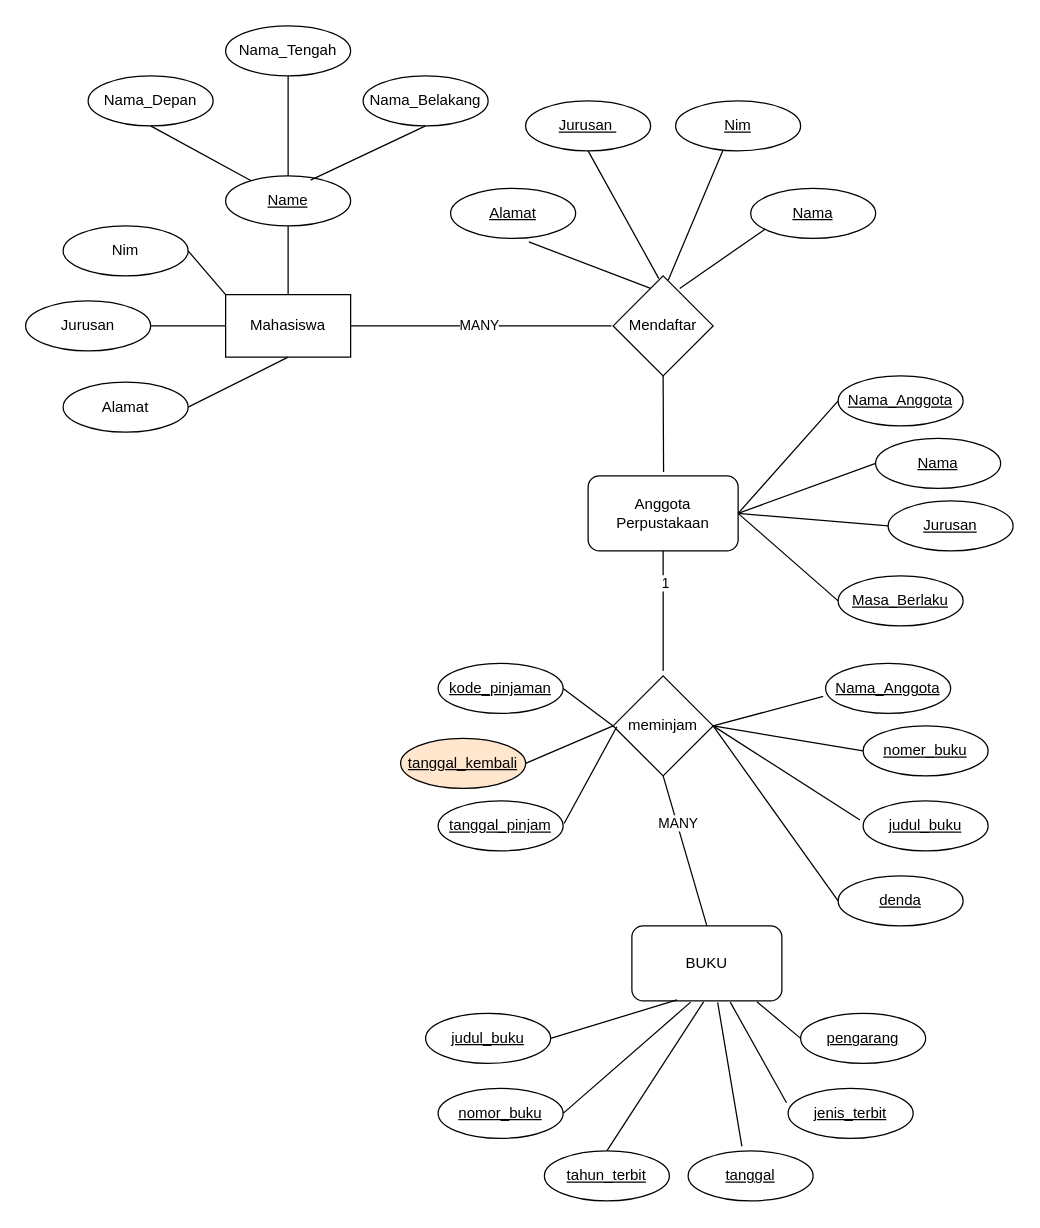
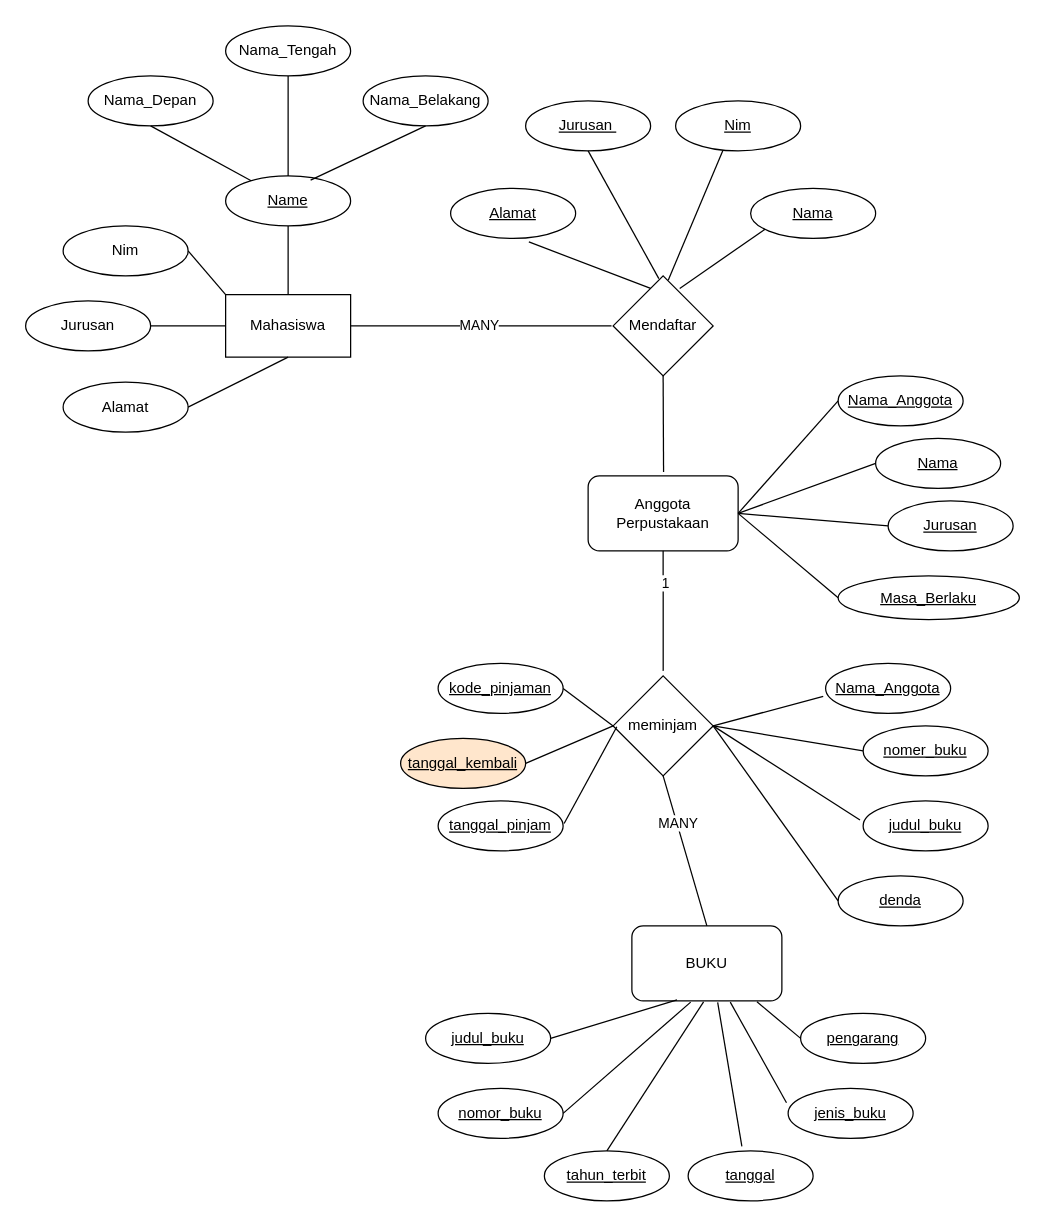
node "Masa_Berlaku": size 125x50 -> 181x44
node "jenis_terbit": label "jenis_terbit" -> "jenis_buku"
